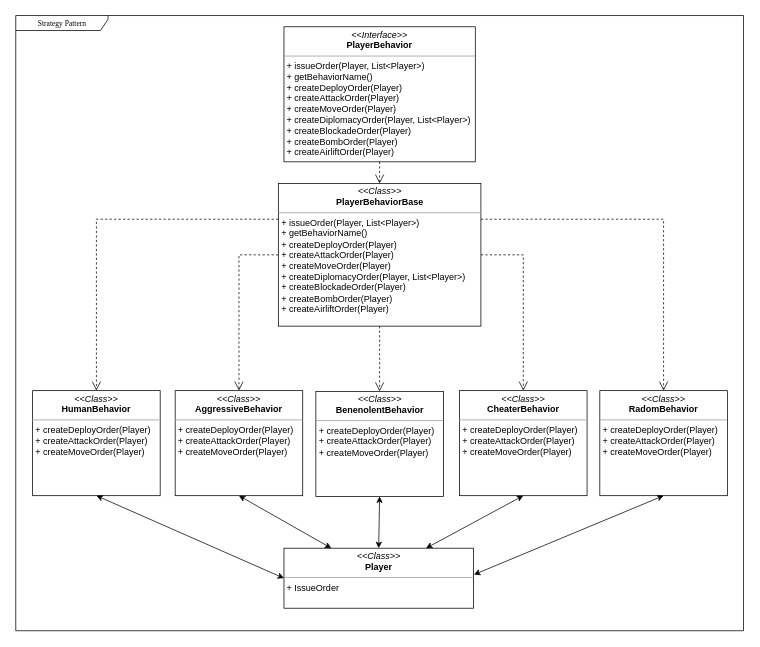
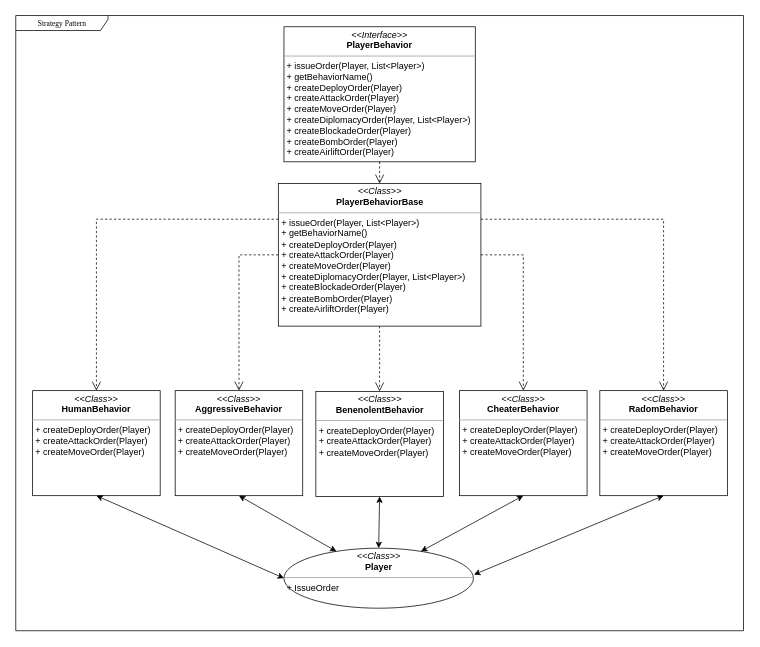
node "<<Class>> Player + IssueOrder": shape rectangle -> ellipse
